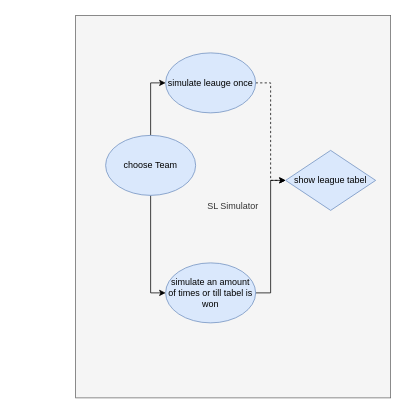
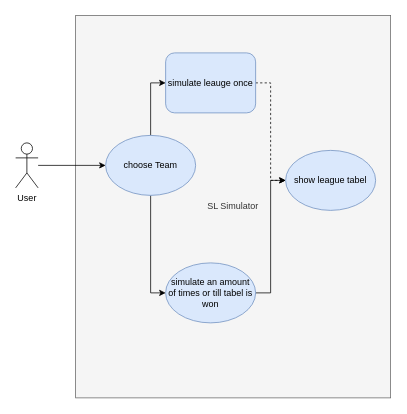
node "simulate leauge once": shape ellipse -> rounded rectangle
node "User": added
edge "User" -> "choose Team": added
node "show league tabel": shape diamond -> ellipse
